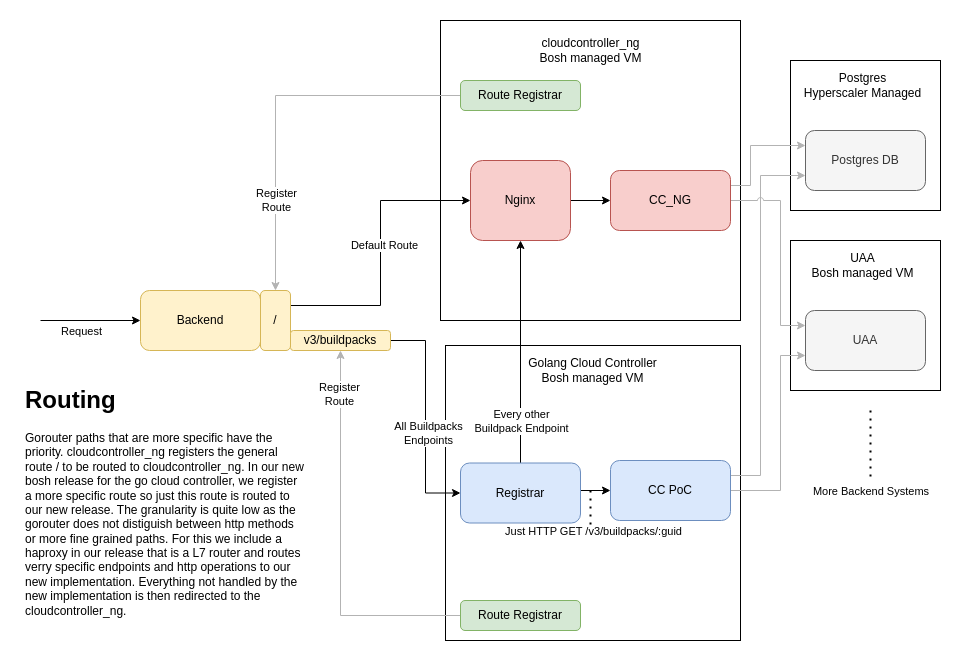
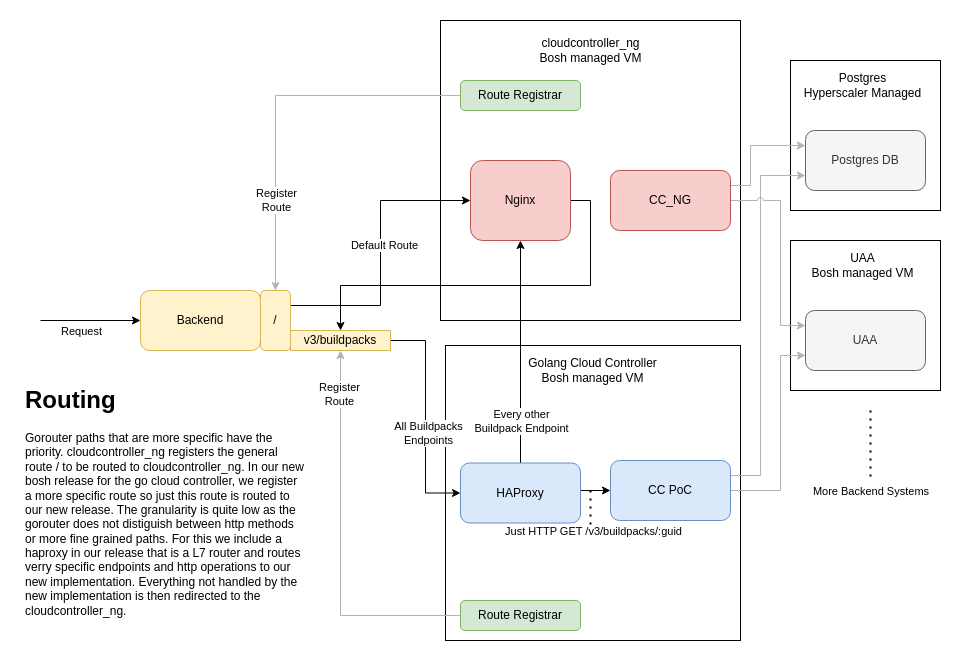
edge "Nginx" -> "CC_NG": now "Nginx" -> "v3/buildpacks"
node "v3/buildpacks": shape rounded rectangle -> rectangle
node "Registrar": label "Registrar" -> "HAProxy"
